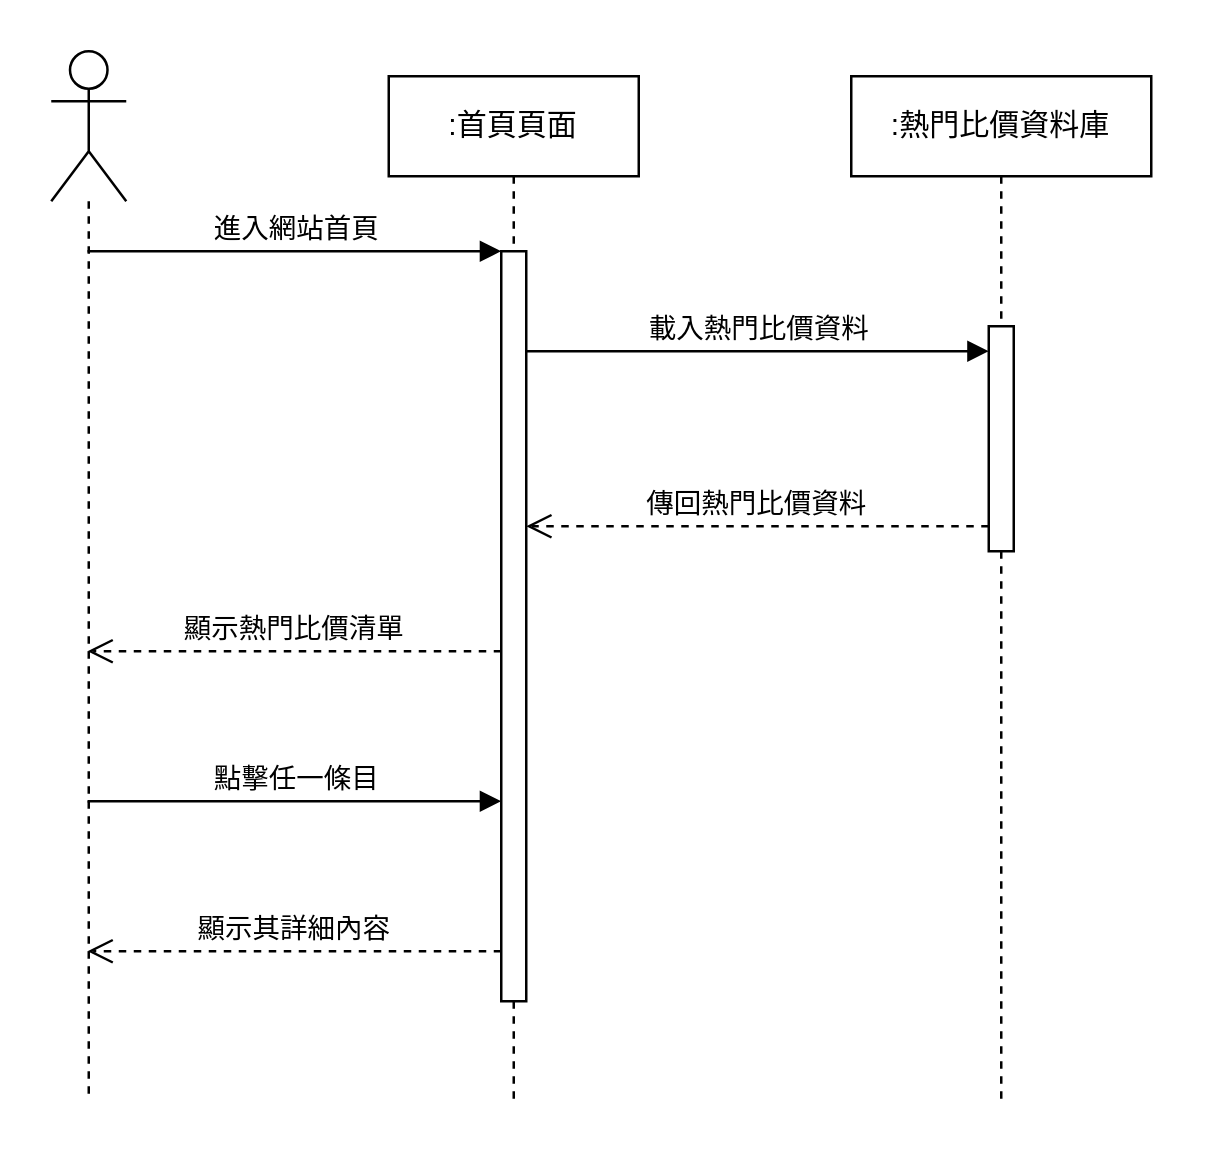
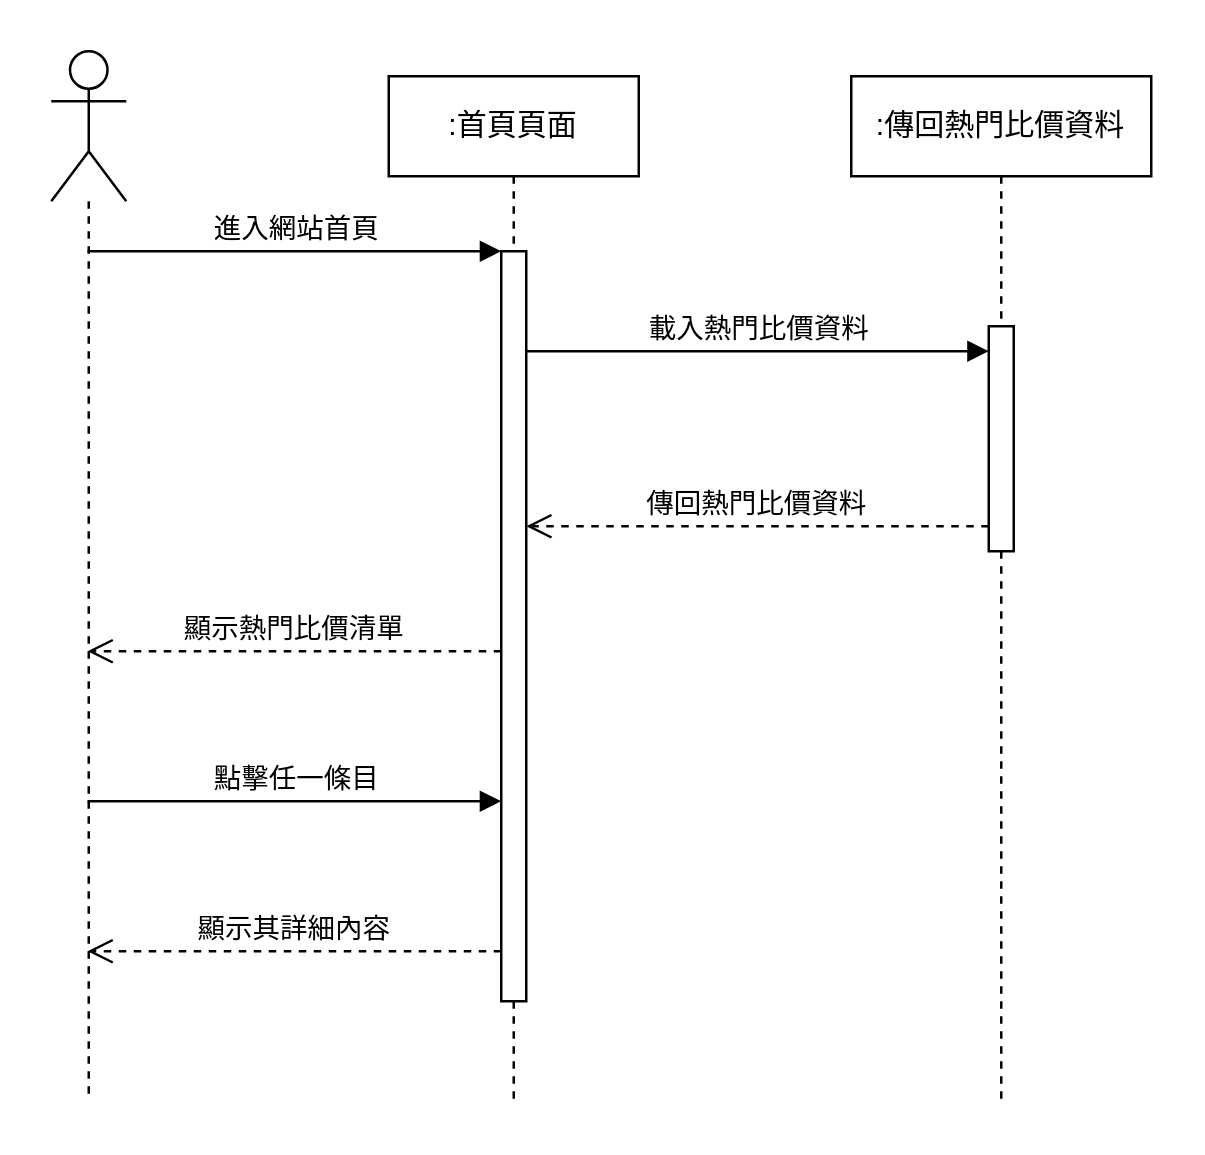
node ":熱門比價資料庫": label ":熱門比價資料庫" -> ":傳回熱門比價資料"
